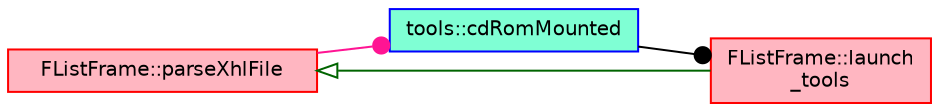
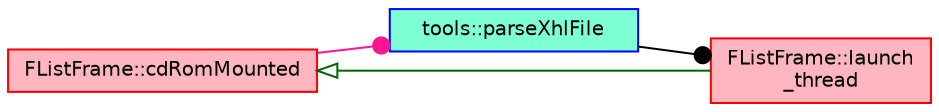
node "tools::cdRomMounted": label "tools::cdRomMounted" -> "tools::parseXhlFile"
node "FListFrame::parseXhlFile": label "FListFrame::parseXhlFile" -> "FListFrame::cdRomMounted"
node "FListFrame::launch _tools": label "FListFrame::launch _tools" -> "FListFrame::launch _thread"
